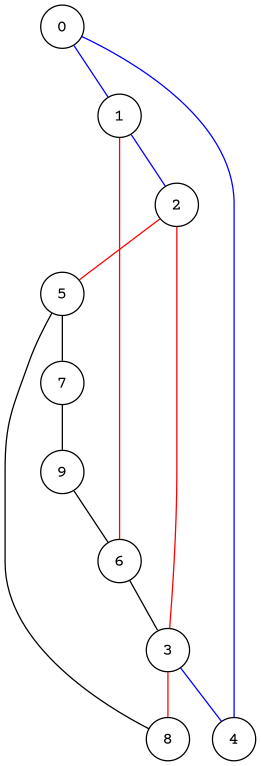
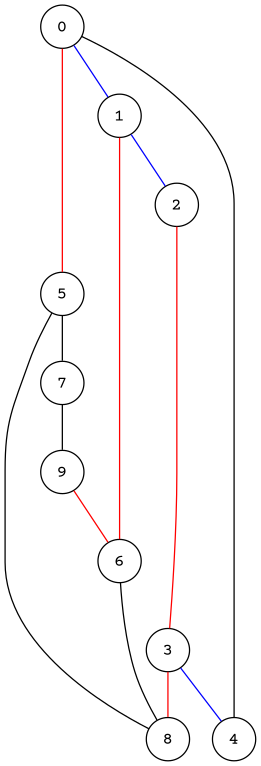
edge "2" -- "5": now "0" -- "5"
edge "0" -- "4": color blue -> black
edge "9" -- "6": color black -> red
edge "6" -- "3": now "6" -- "8"
